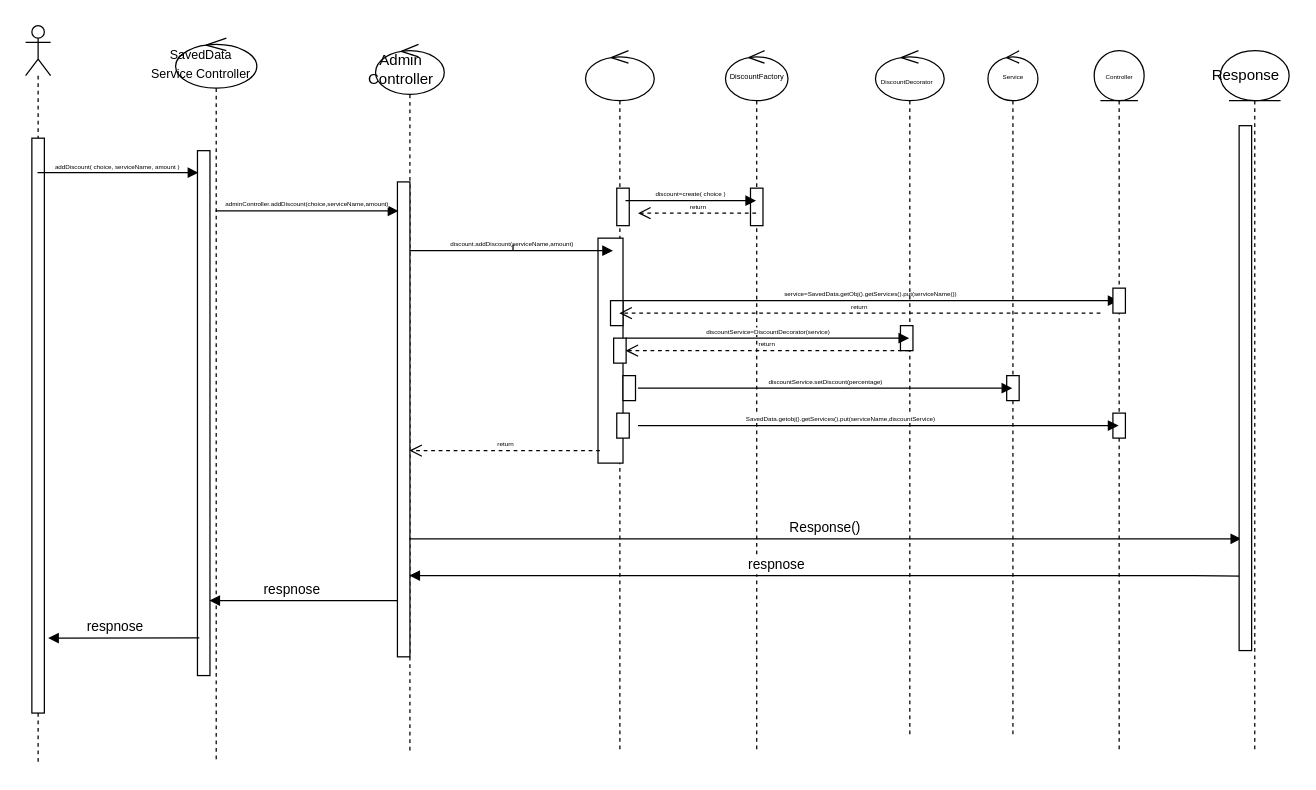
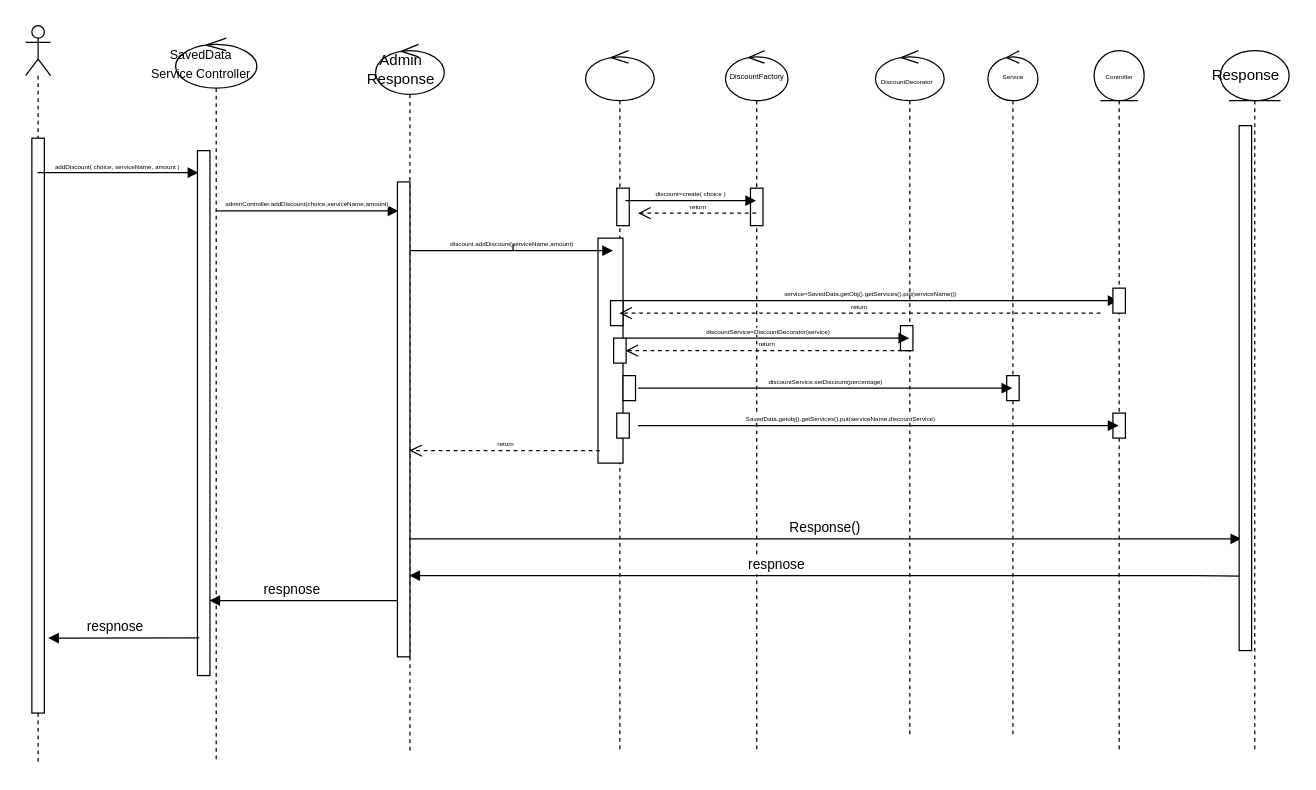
node "Admin Controller": label "Admin Controller" -> "Admin Response"
